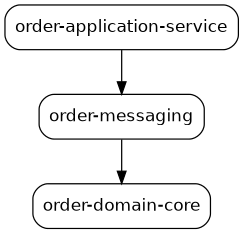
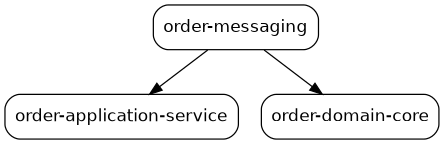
edge "order-application-service" -> "order-messaging": reversed
